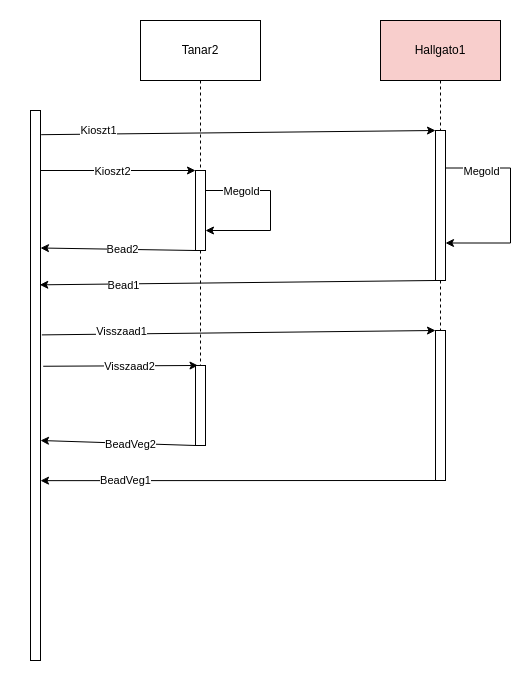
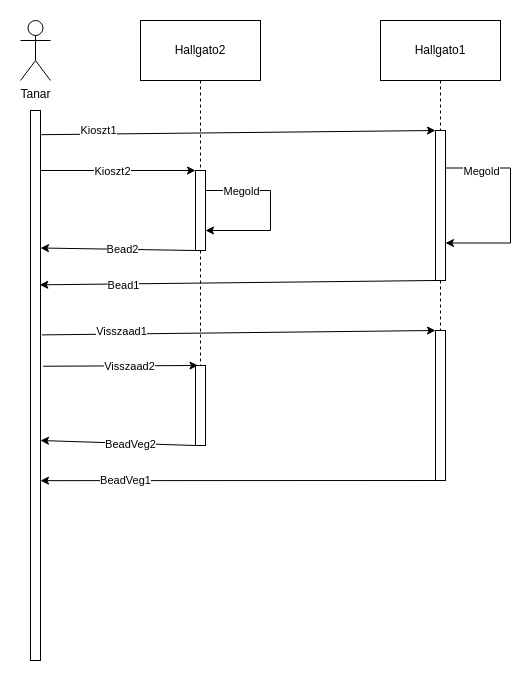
node "Tanar": added
node "Tanar2": label "Tanar2" -> "Hallgato2"
node "Hallgato1": fillcolor #f8cecc -> #ffffff
